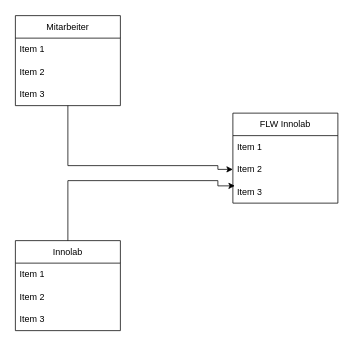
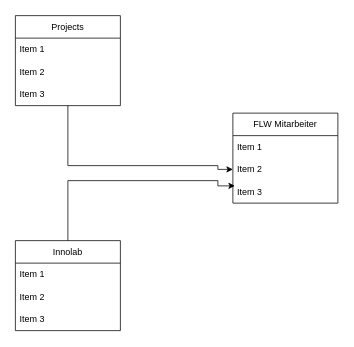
node "Mitarbeiter": label "Mitarbeiter" -> "Projects"
node "FLW Innolab": label "FLW Innolab" -> "FLW Mitarbeiter"
